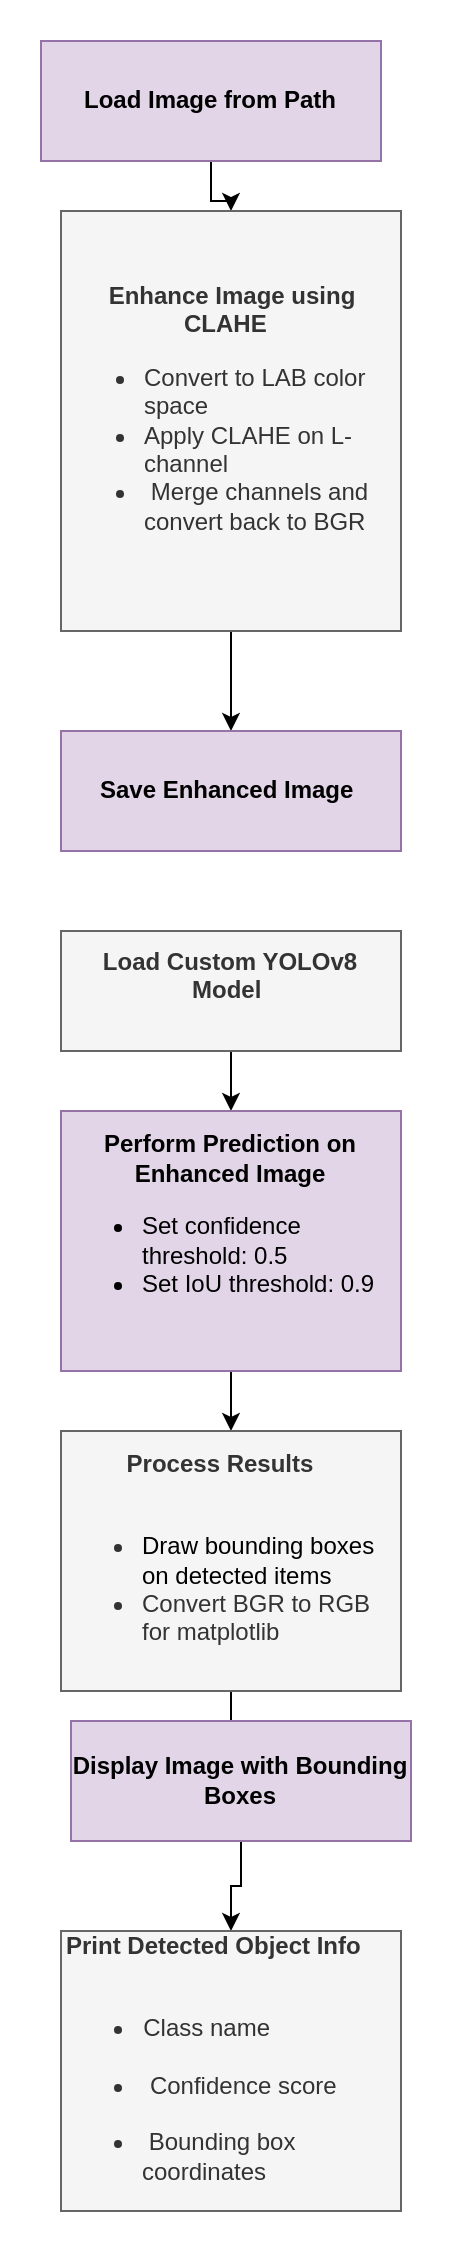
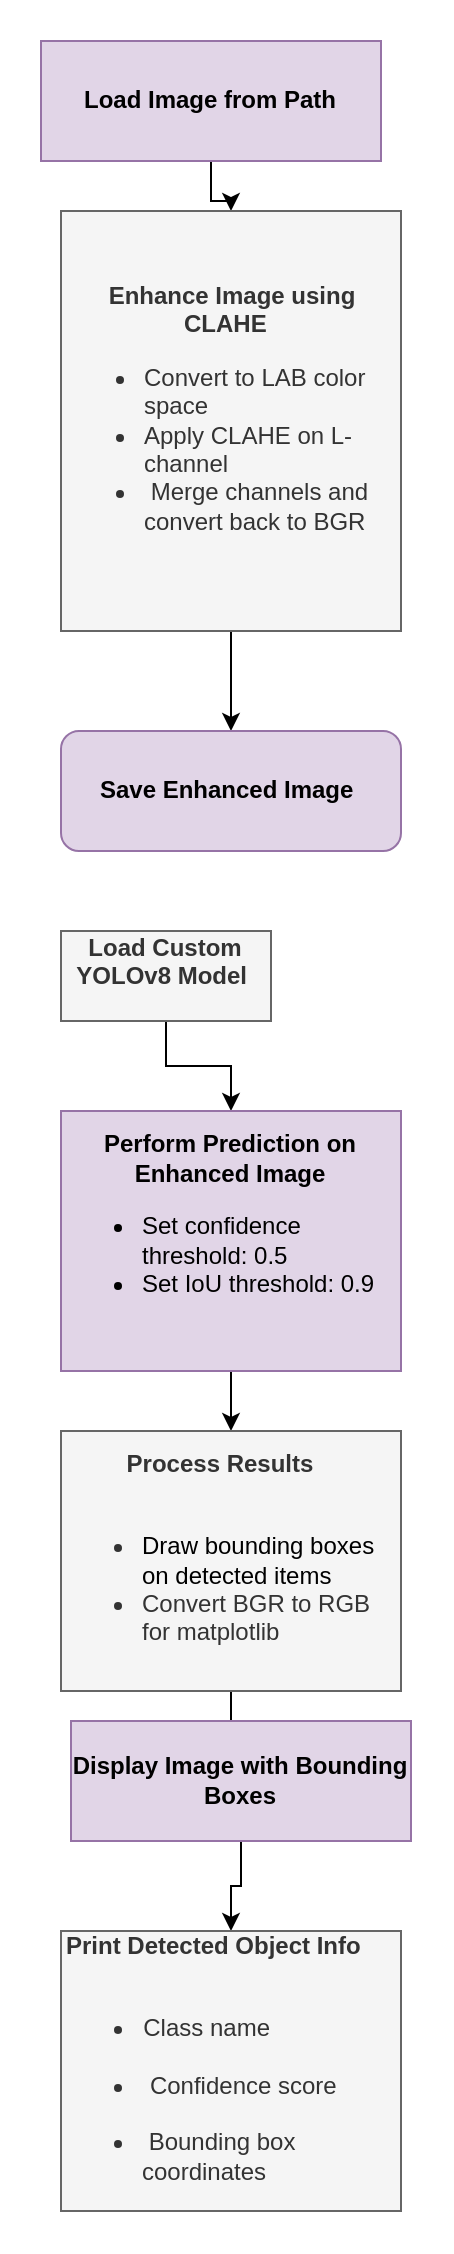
node "Save Enhanced Image": shape rectangle -> rounded rectangle
node "Load Custom YOLOv8 Model": size 340x120 -> 210x90
